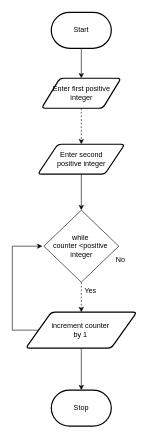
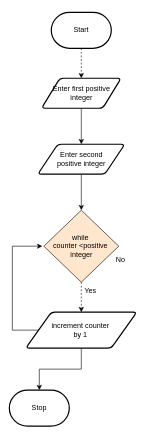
edge "Start" -> "Enter first positive integer": style solid -> dashed
edge "Enter first positive integer" -> "Enter second positive integer": style dashed -> solid
node "while counter <positive integer": fillcolor #ffffff -> #ffe6cc
node "Stop": moved (81, 408) -> (39, 408)
